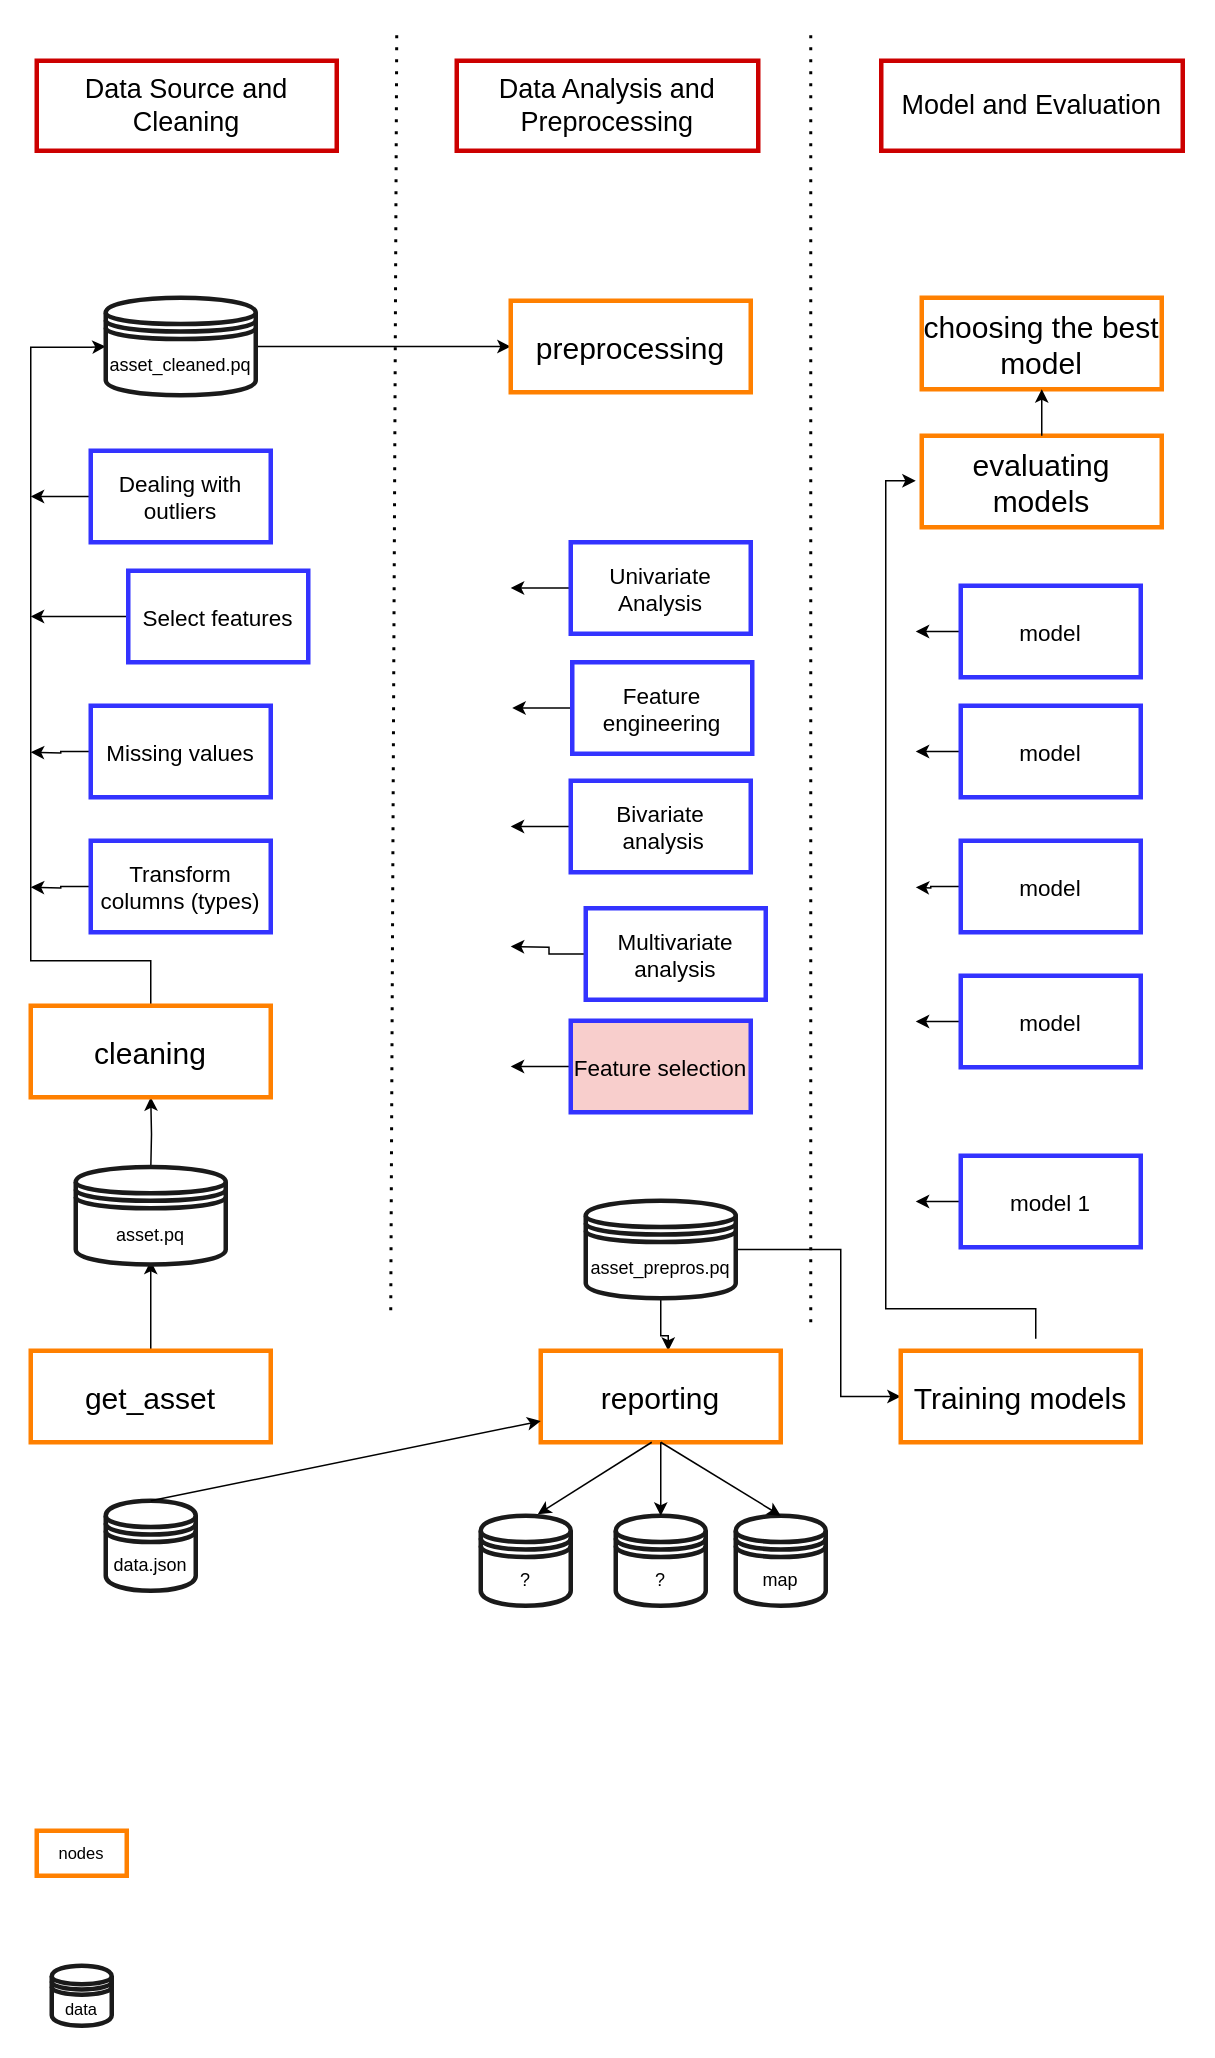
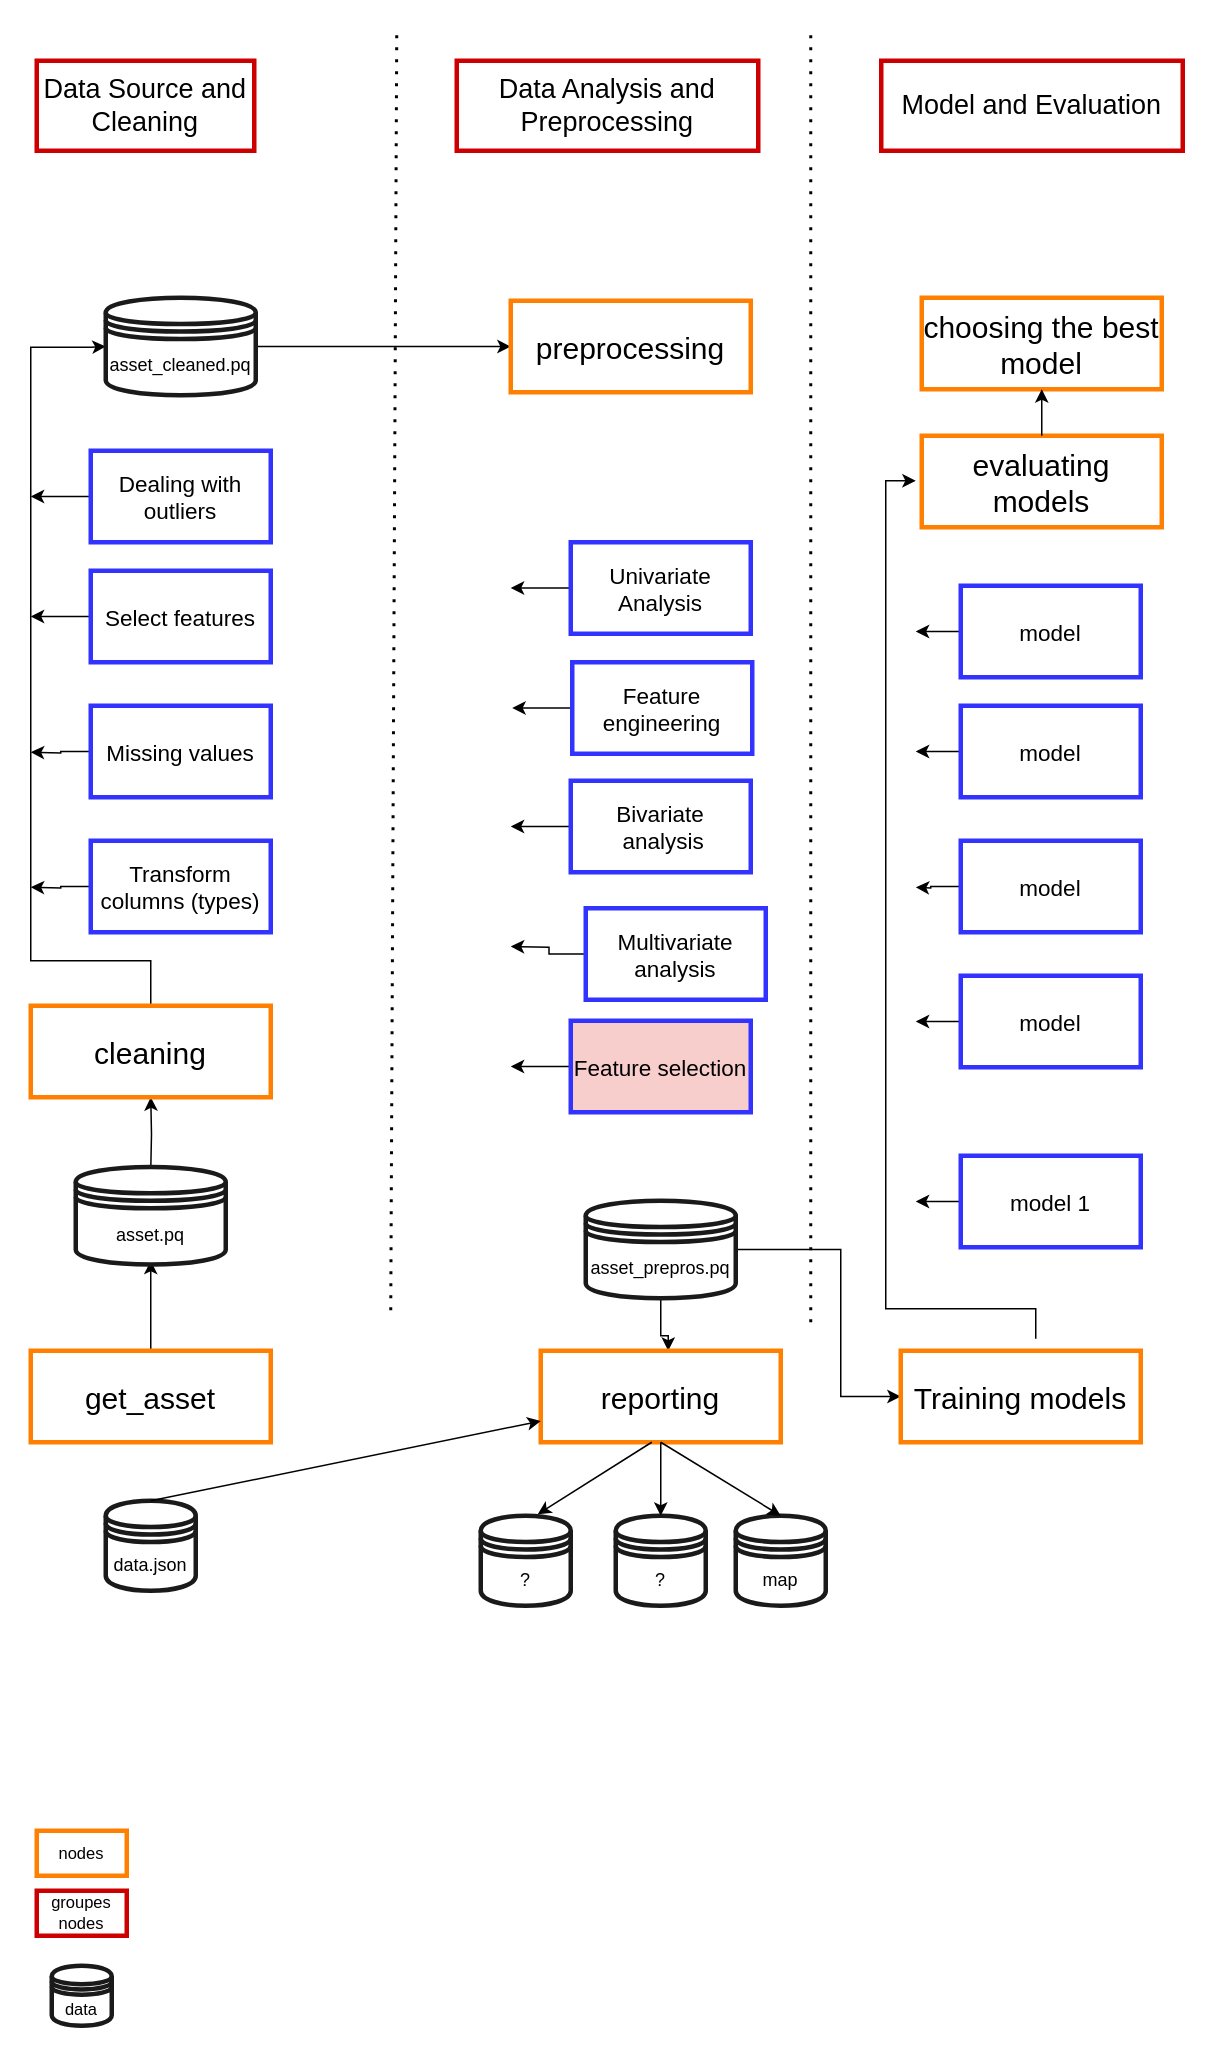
node "Data Source and Cleaning": size 300x90 -> 218x90
node "Select features": moved (218, 617) -> (181, 617)
node "groupes nodes": added
